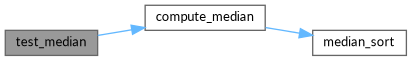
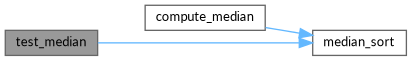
edge "test_median" -> "compute_median": now "test_median" -> "median_sort"
